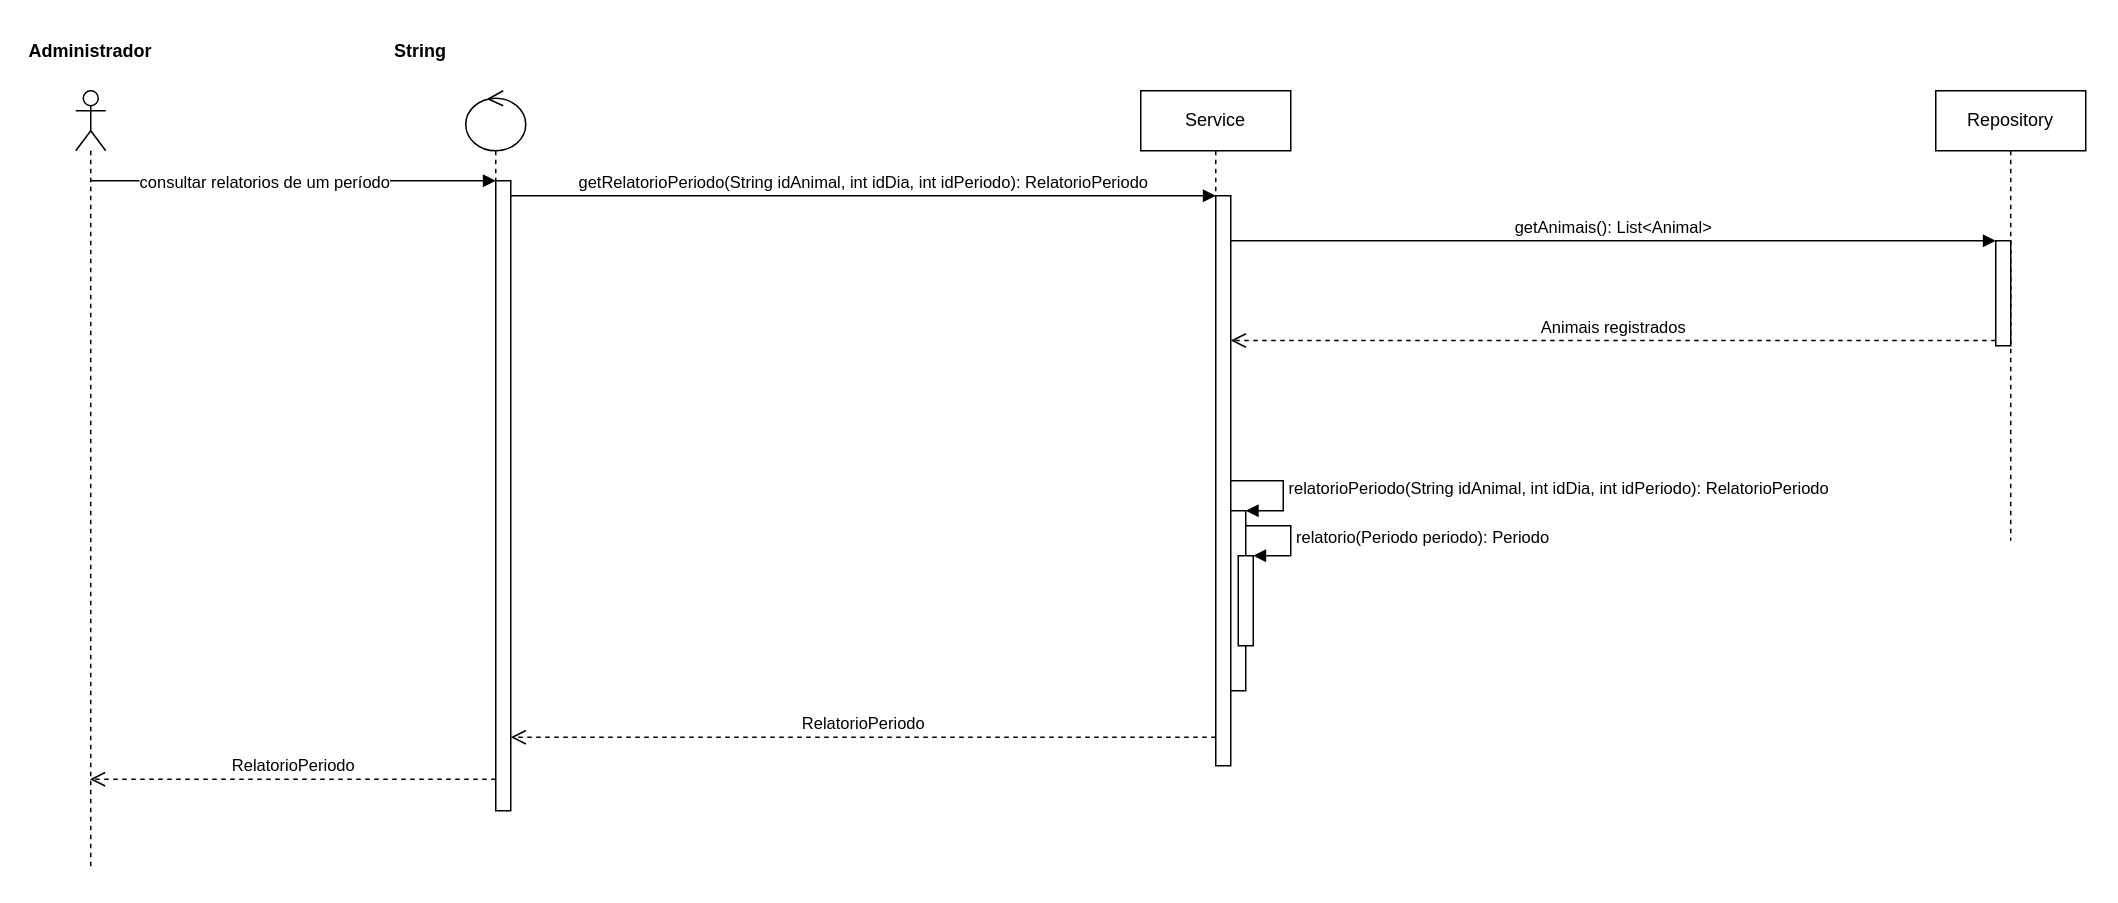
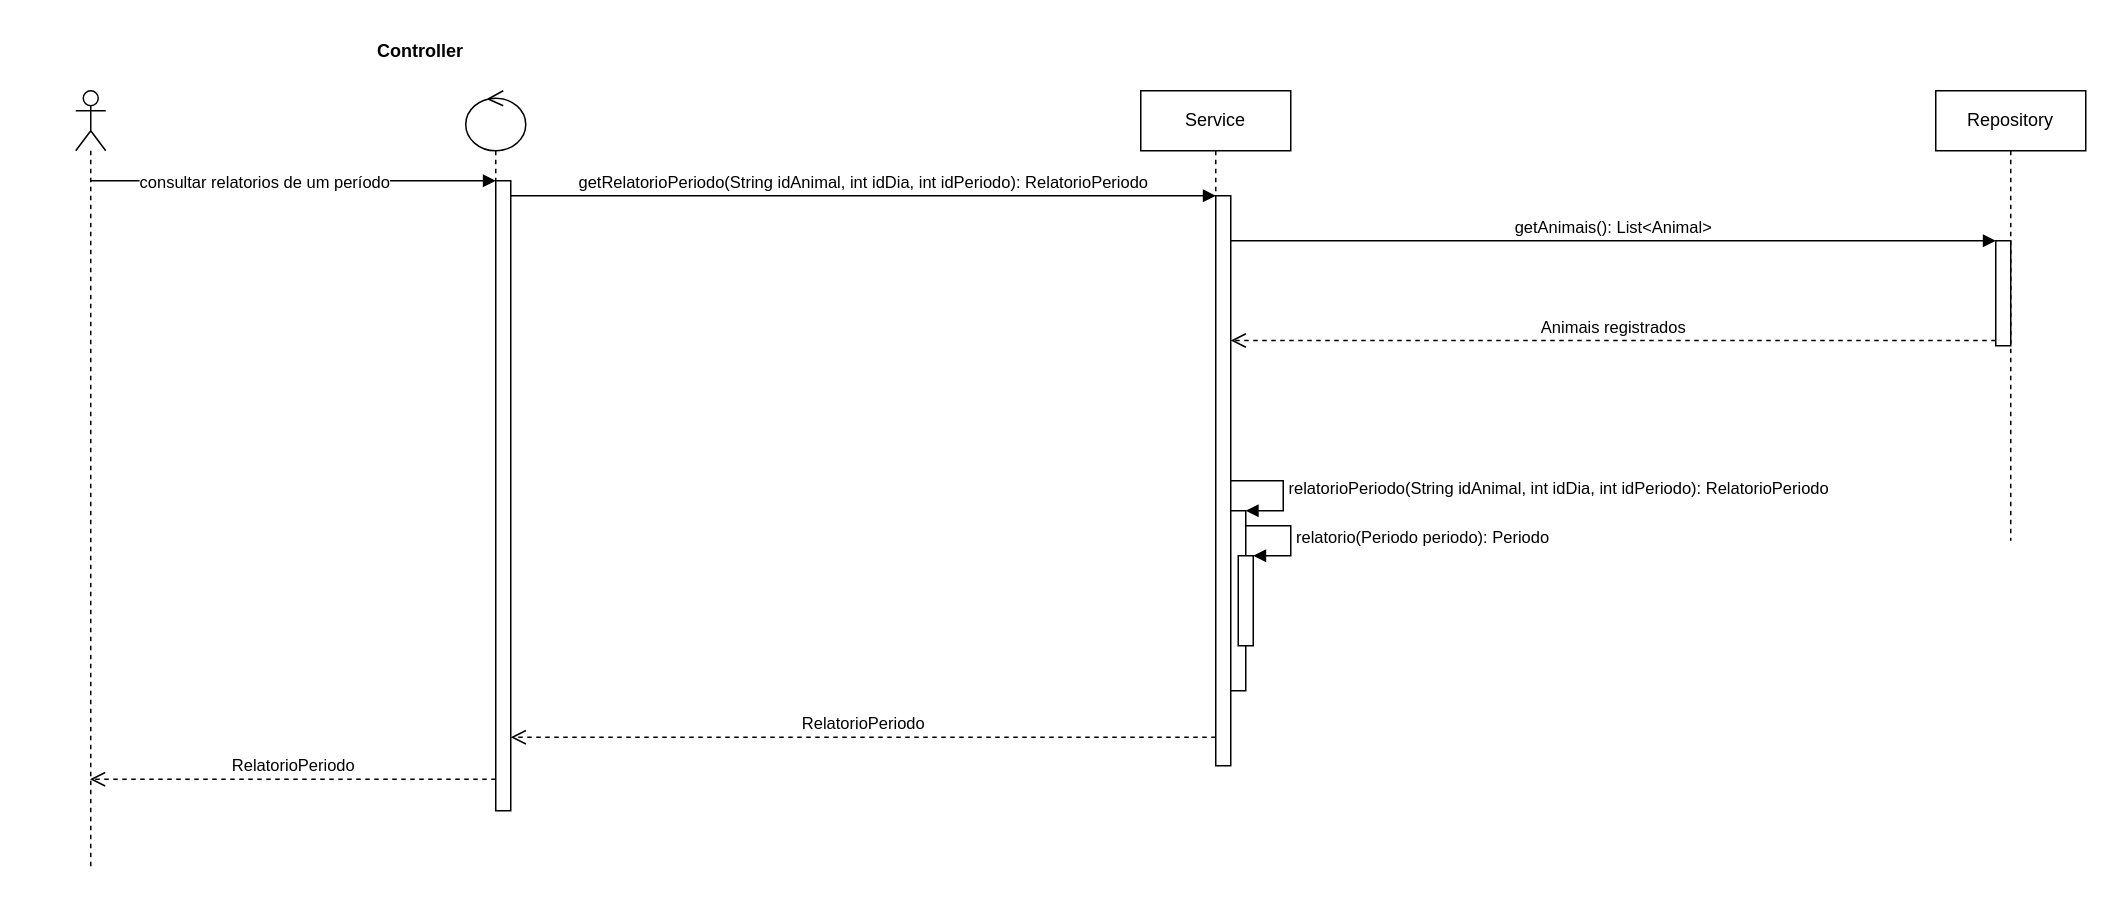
node "Administrador": removed
node "String": label "String" -> "Controller"
